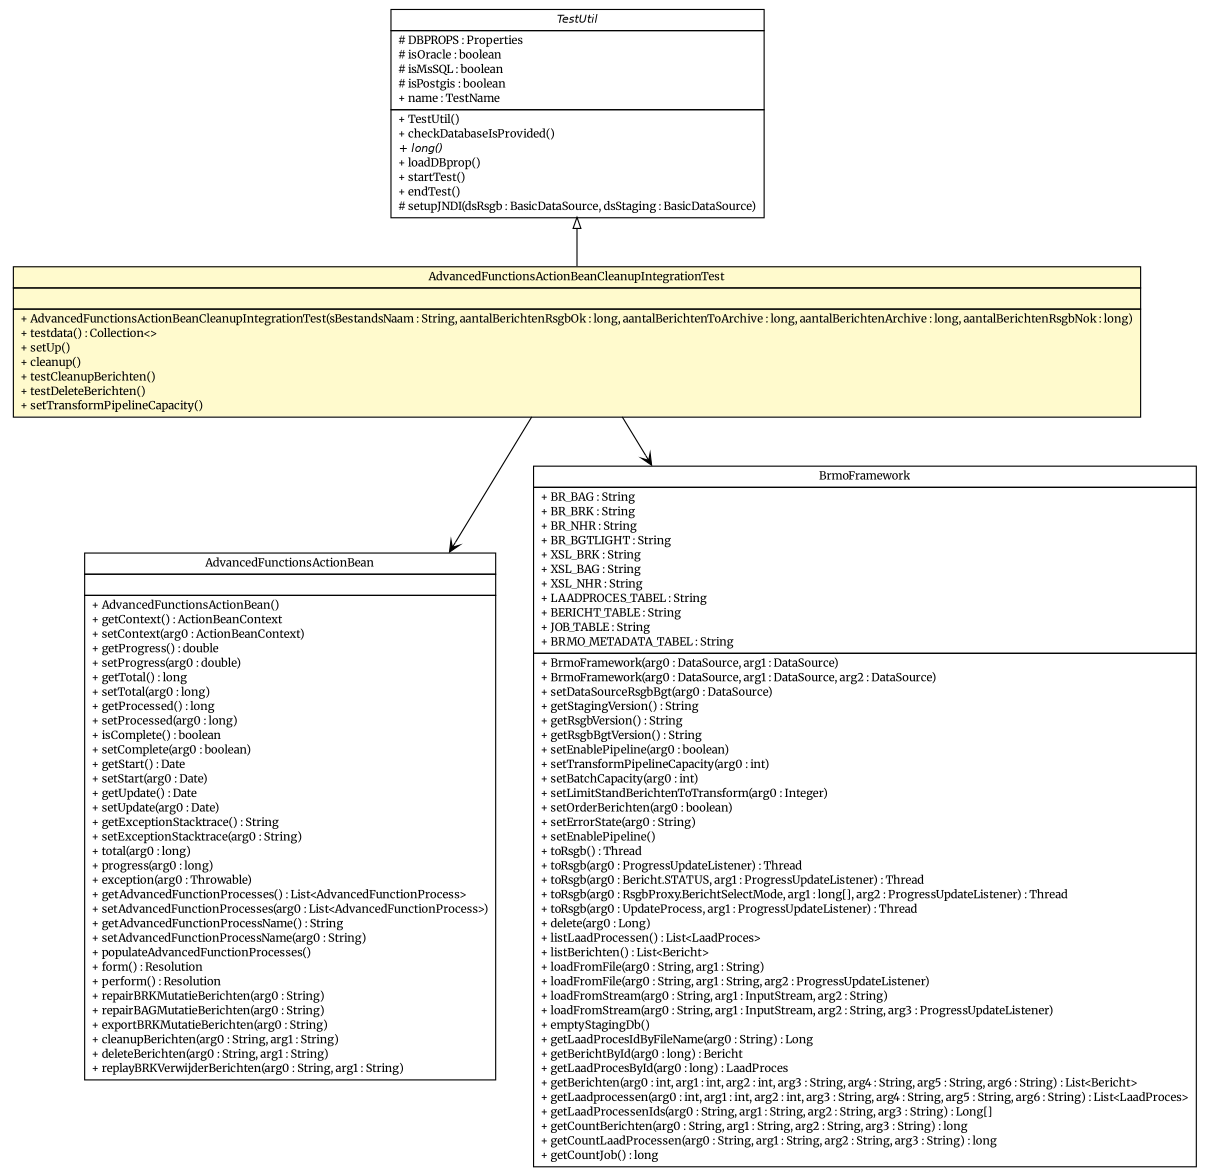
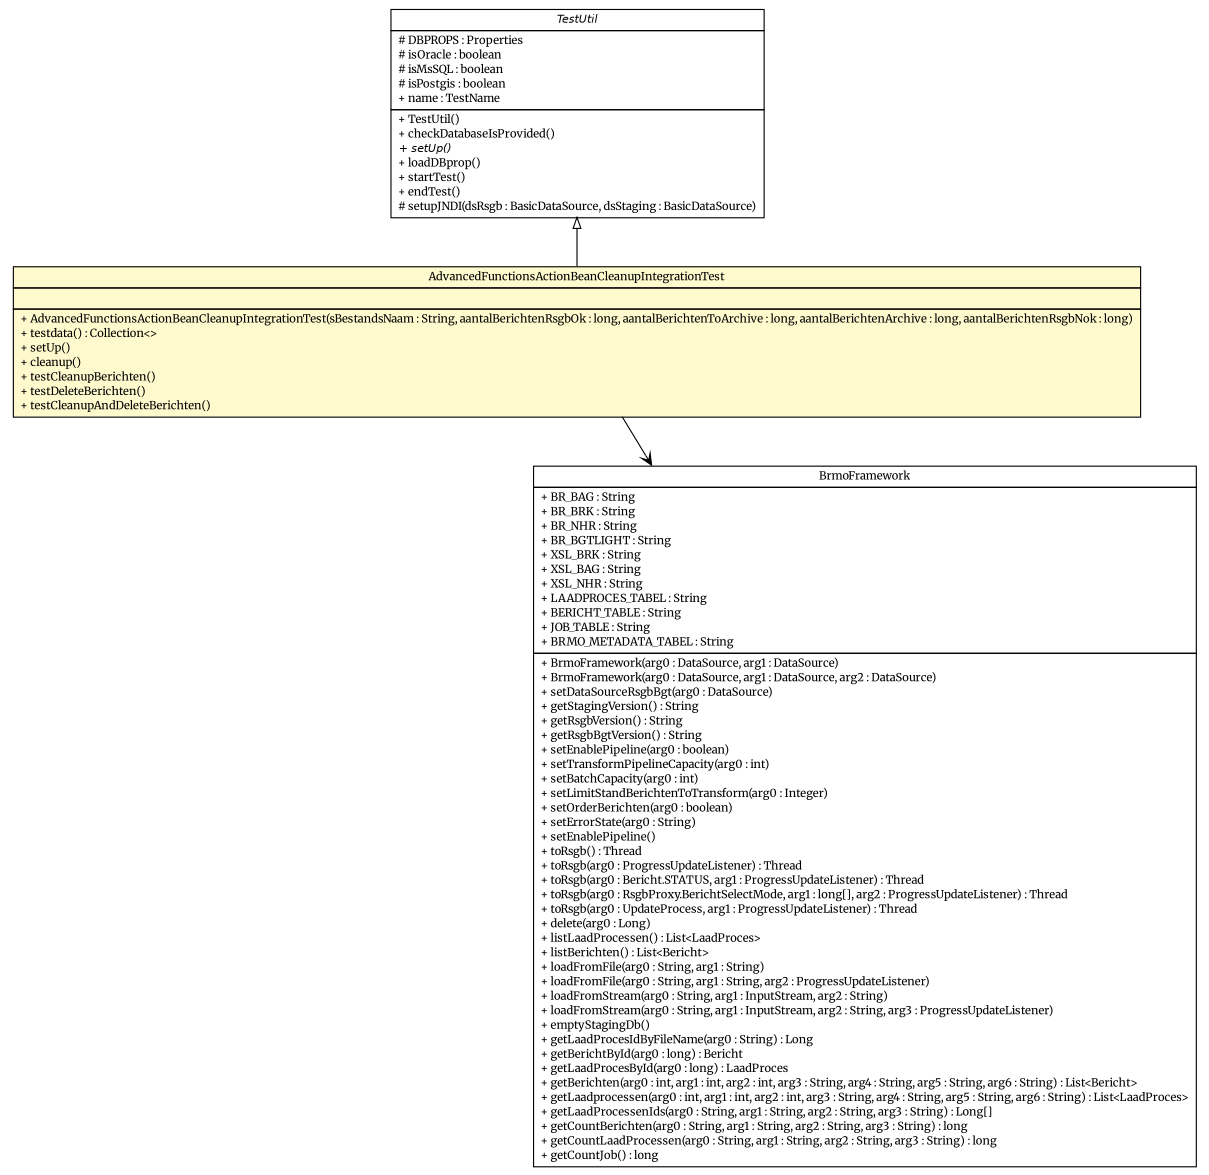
node "TestUtil": text "+ long()" -> "+ setUp()"
node "AdvancedFunctionsActionBeanCleanupIntegrationTest": text "+ setTransformPipelineCapacity()" -> "+ testCleanupAndDeleteBerichten()"
node "AdvancedFunctionsActionBean": removed
